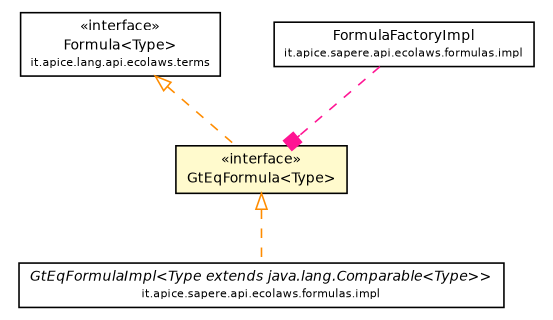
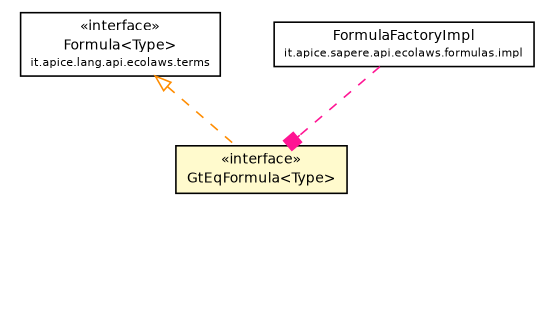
node "GtEqFormulaImpl<Type extends java.lang.Comparable<Type>>": removed
